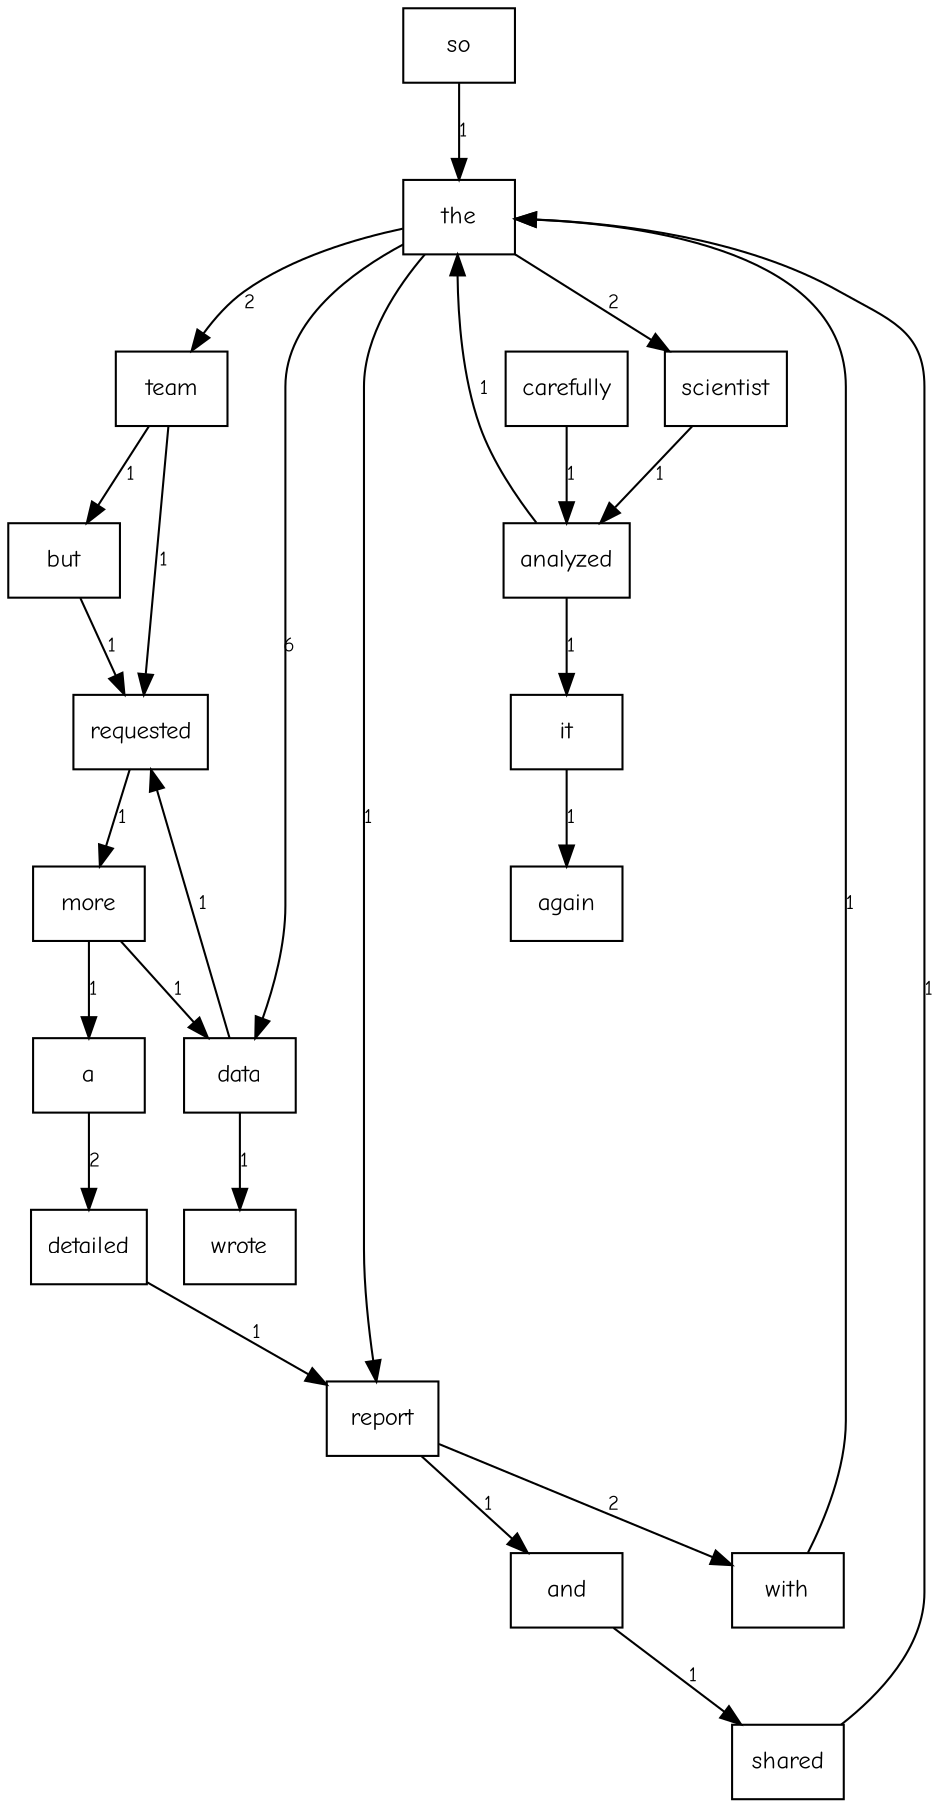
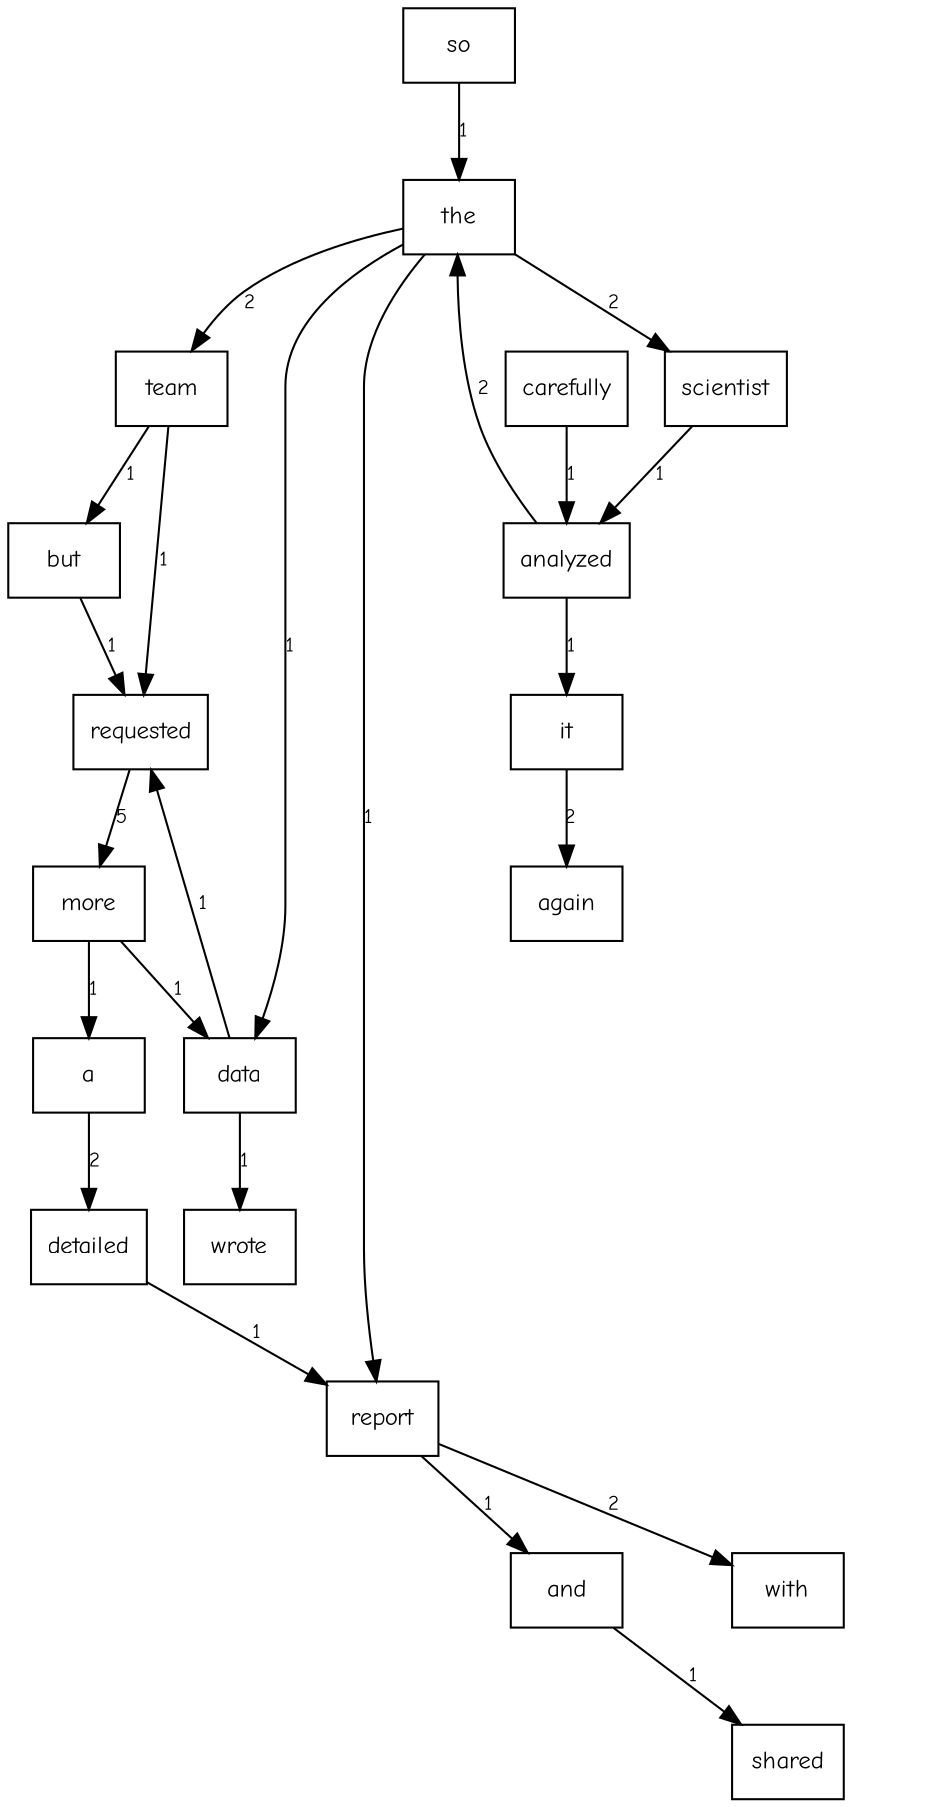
edge "analyzed" -> "the": label "1" -> "2"
edge "the" -> "data": label "6" -> "1"
edge "with" -> "the": removed, label "1"
edge "requested" -> "more": label "1" -> "5"
edge "it" -> "again": label "1" -> "2"
edge "shared" -> "the": removed, label "1"
